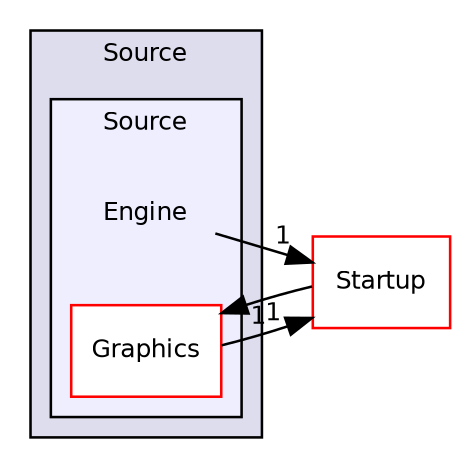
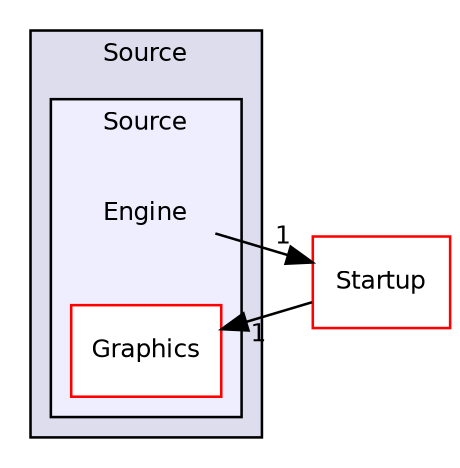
edge "Graphics" -> "Startup": removed
